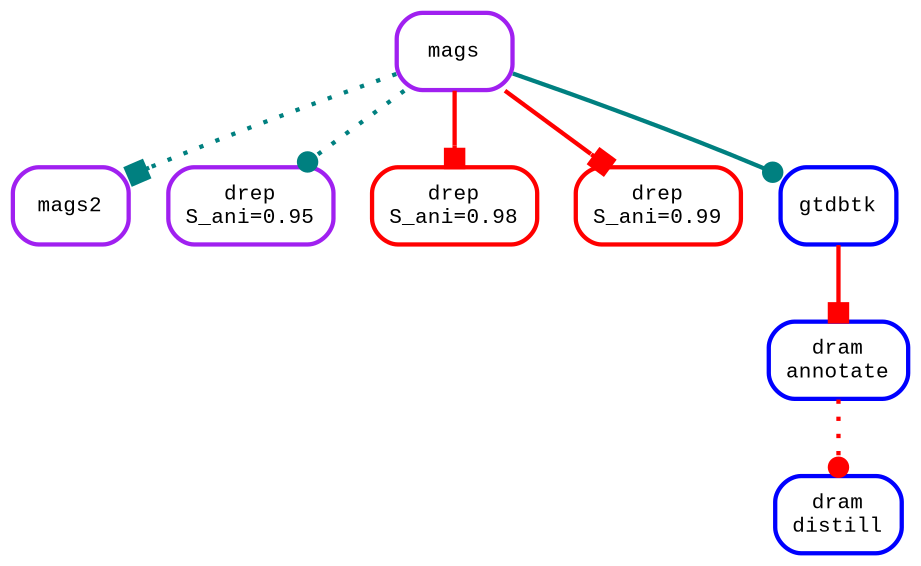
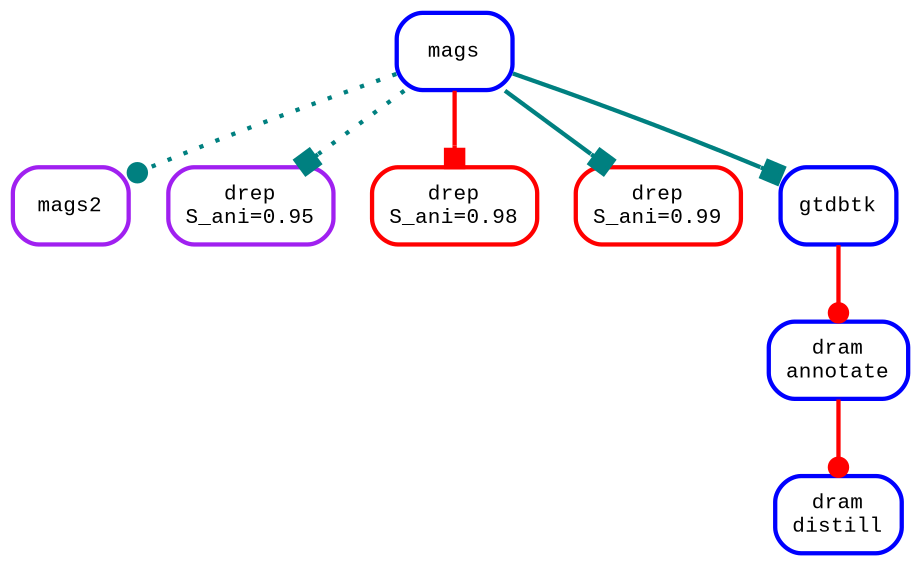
node "mags": color purple -> blue
edge "mags" -> "mags2": arrowhead box -> dot
edge "mags" -> "gtdbtk": arrowhead dot -> box
edge "mags" -> "drep S_ani=0.99": color red -> teal
edge "mags" -> "drep S_ani=0.95": arrowhead dot -> box
edge "gtdbtk" -> "dram annotate": arrowhead box -> dot
edge "dram annotate" -> "dram distill": style dotted -> bold
